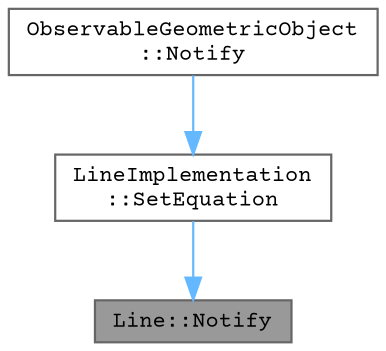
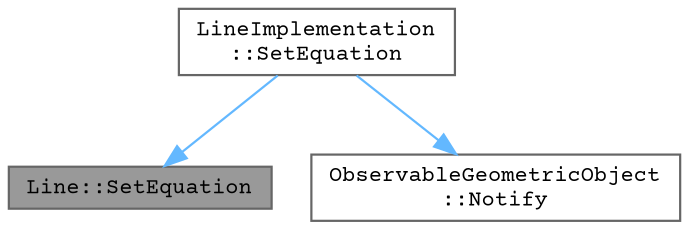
edge "ObservableGeometricObject ::Notify" -> "LineImplementation ::SetEquation": reversed
node "Line::Notify": label "Line::Notify" -> "Line::SetEquation"
